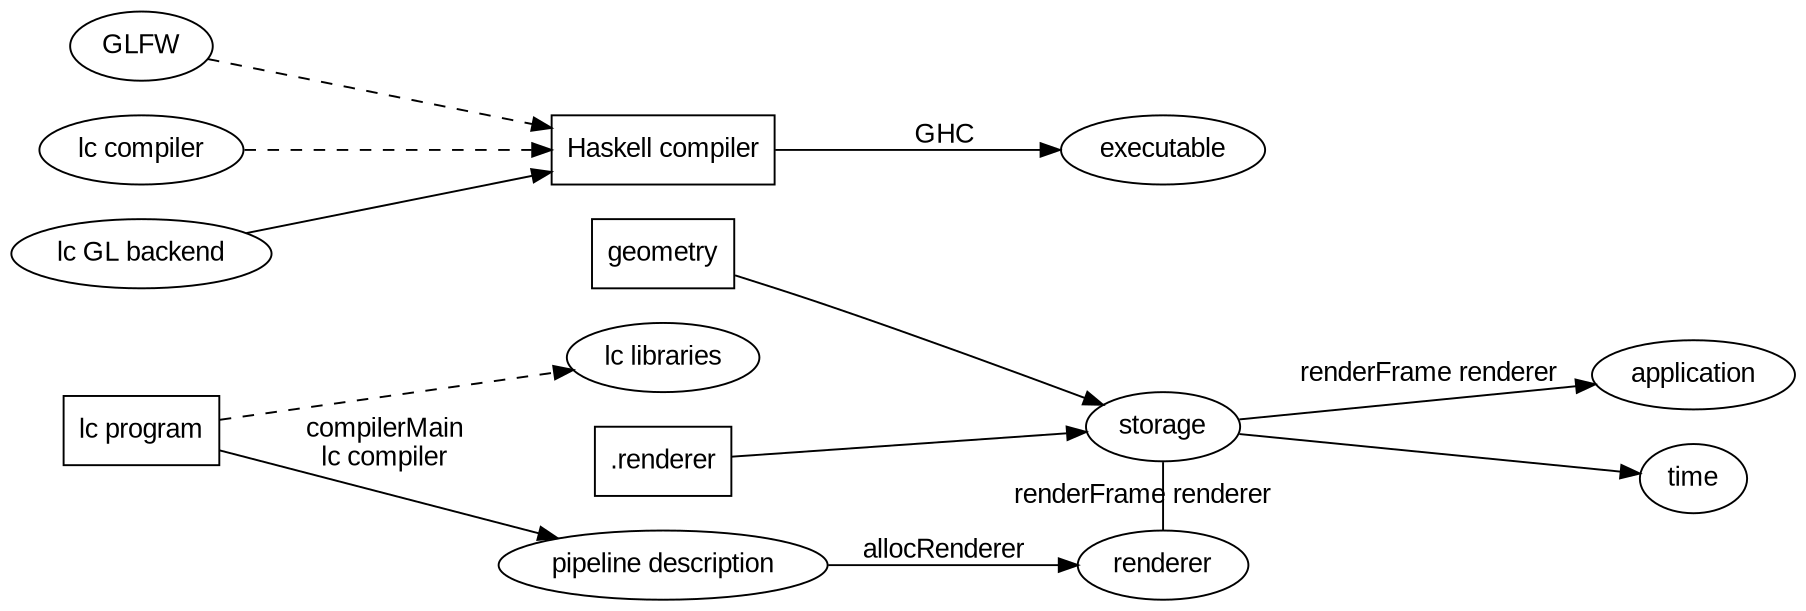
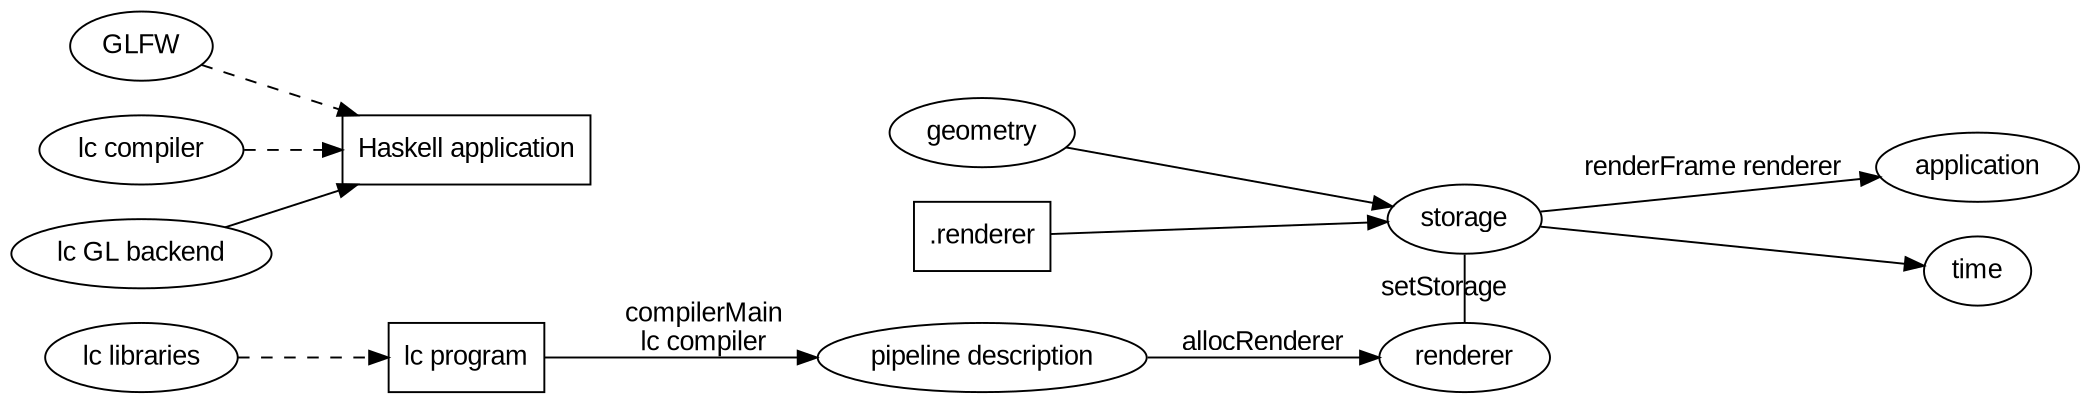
node "Haskell compiler": label "Haskell compiler" -> "Haskell application"
node "executable": removed
node "geometry": shape box -> ellipse
edge "lc program" -> "lc libraries": reversed
edge "storage" -- "renderer": label "renderFrame renderer" -> "setStorage"
